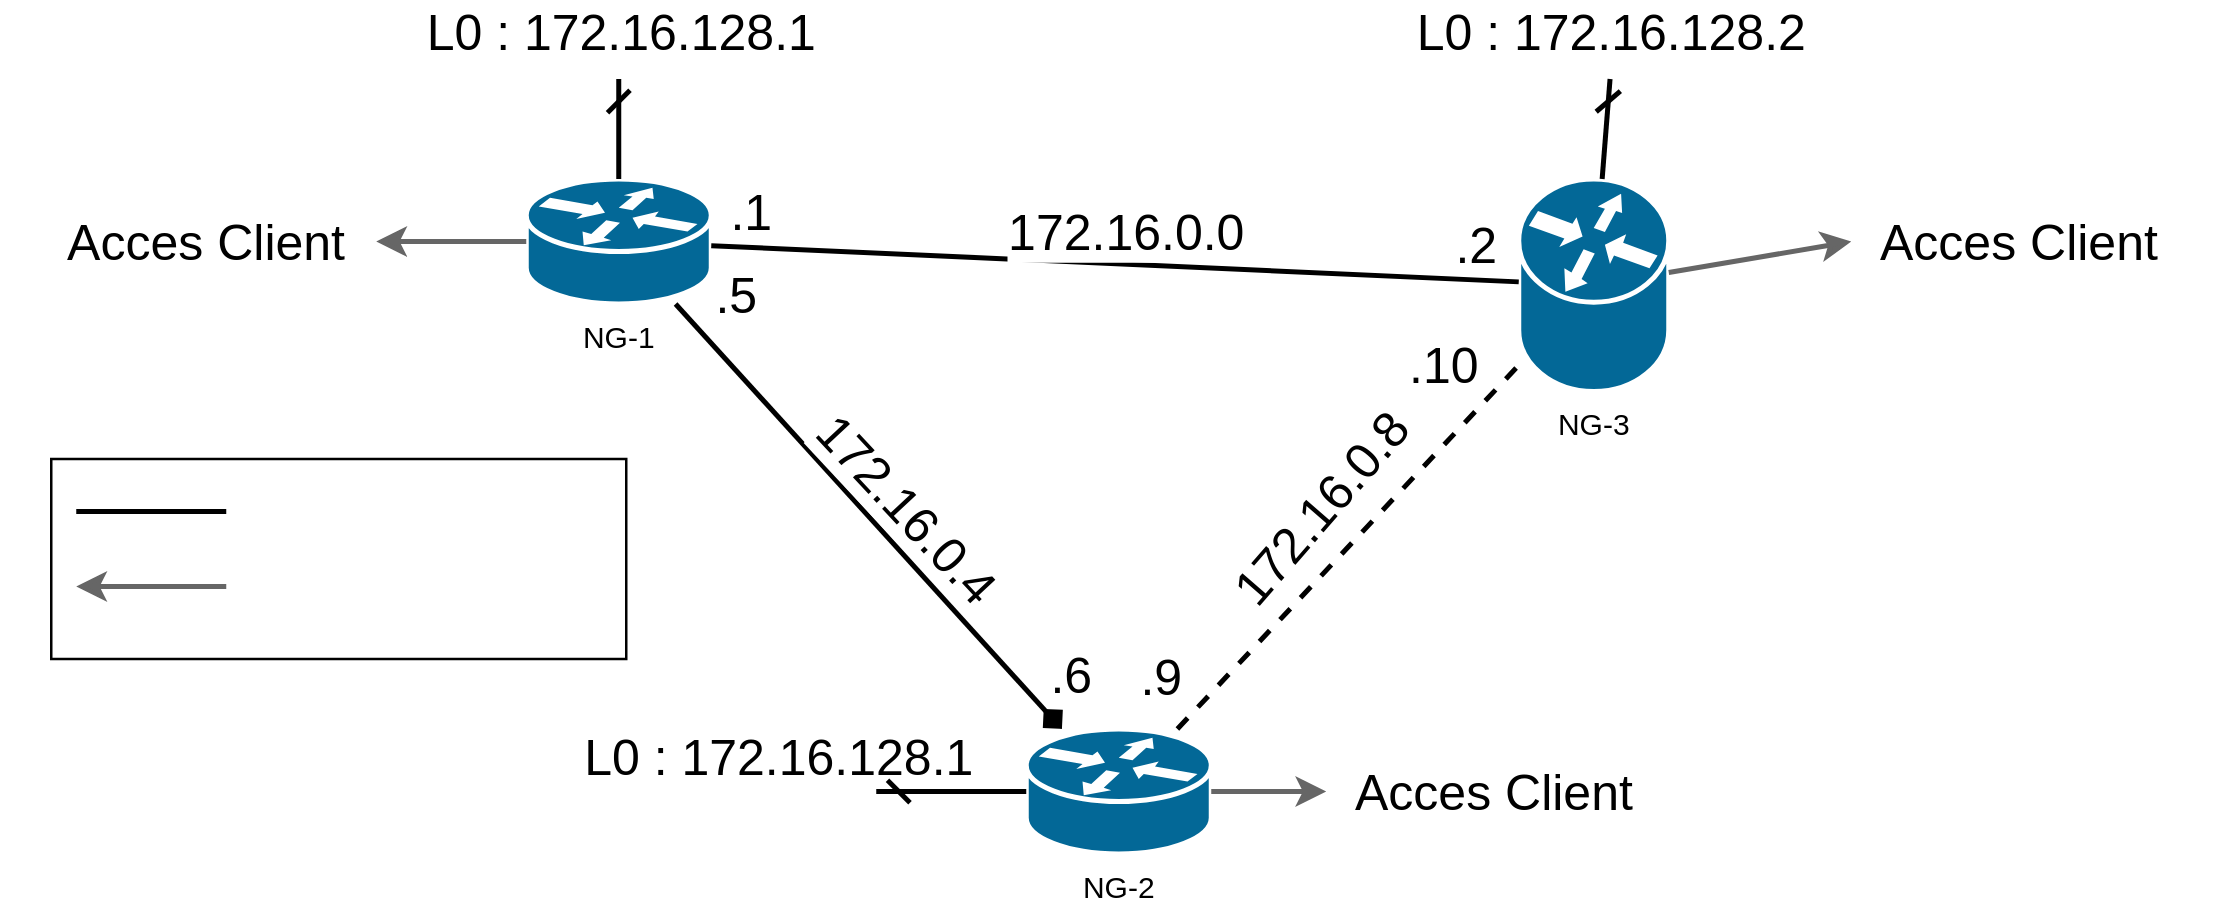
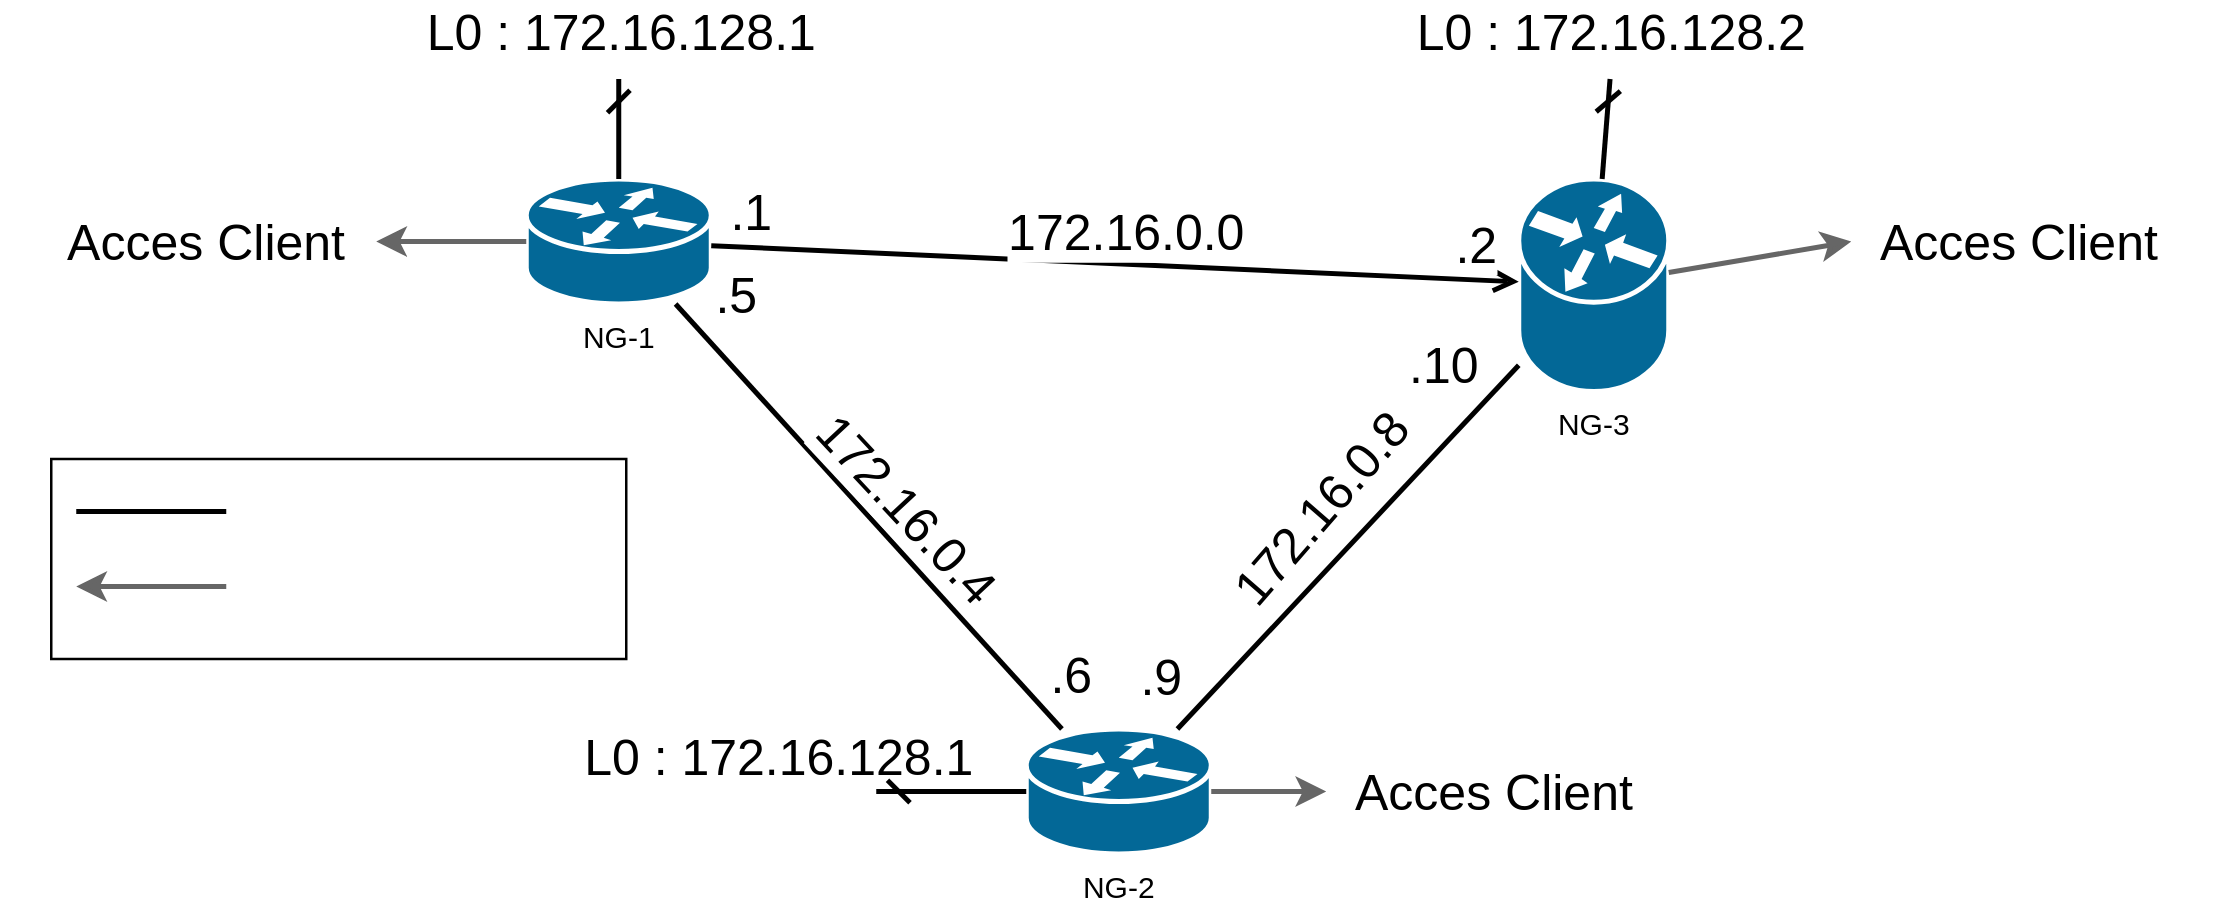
edge "NG-1" -- "NG-3": arrowhead none -> open
edge "NG-1" -> "NG-2": arrowhead diamond -> none
edge "NG-3" -- "NG-2": style dashed -> solid
